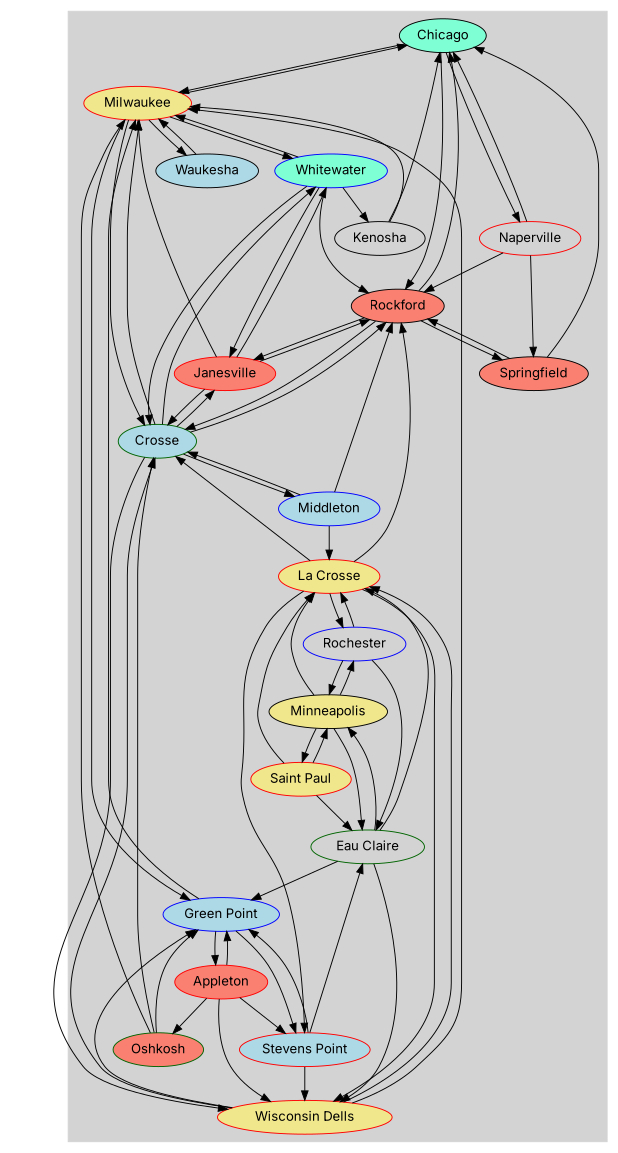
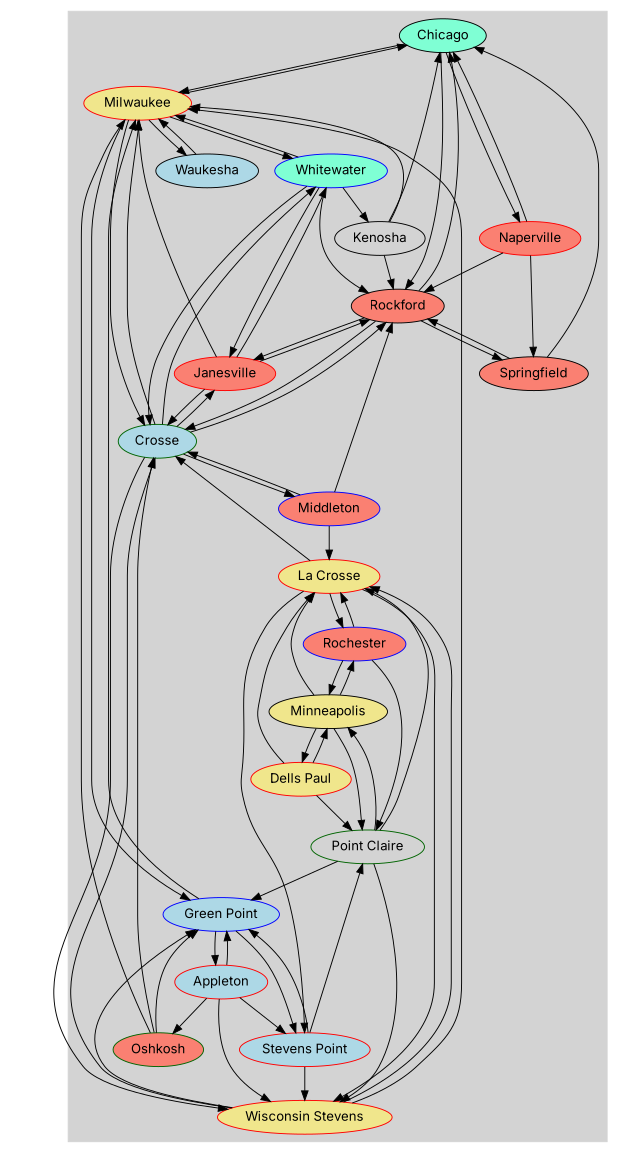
node "Naperville": fillcolor lightgrey -> salmon
edge "La Crosse" -> "Rockford": now "Kenosha" -> "Rockford"
node "Middleton": fillcolor lightblue -> salmon
node "Rochester": fillcolor lightgrey -> salmon
node "Saint Paul": label "Saint Paul" -> "Dells Paul"
node "Eau Claire": label "Eau Claire" -> "Point Claire"
node "Appleton": fillcolor salmon -> lightblue
node "Wisconsin Dells": label "Wisconsin Dells" -> "Wisconsin Stevens"
